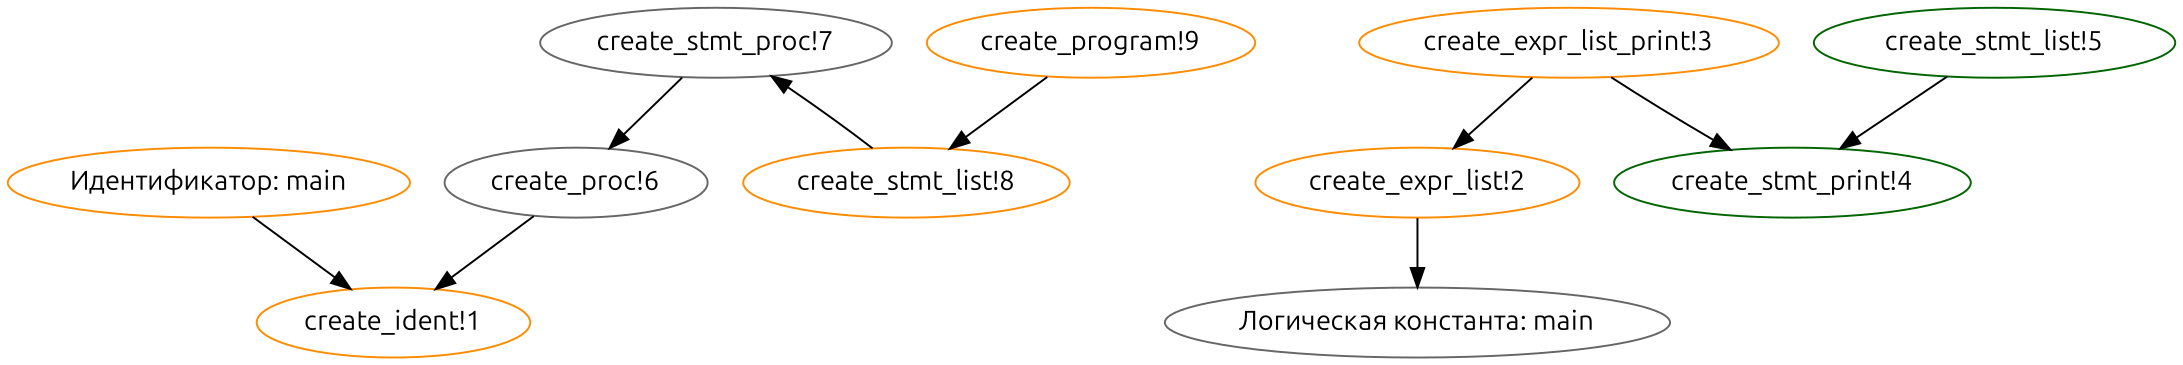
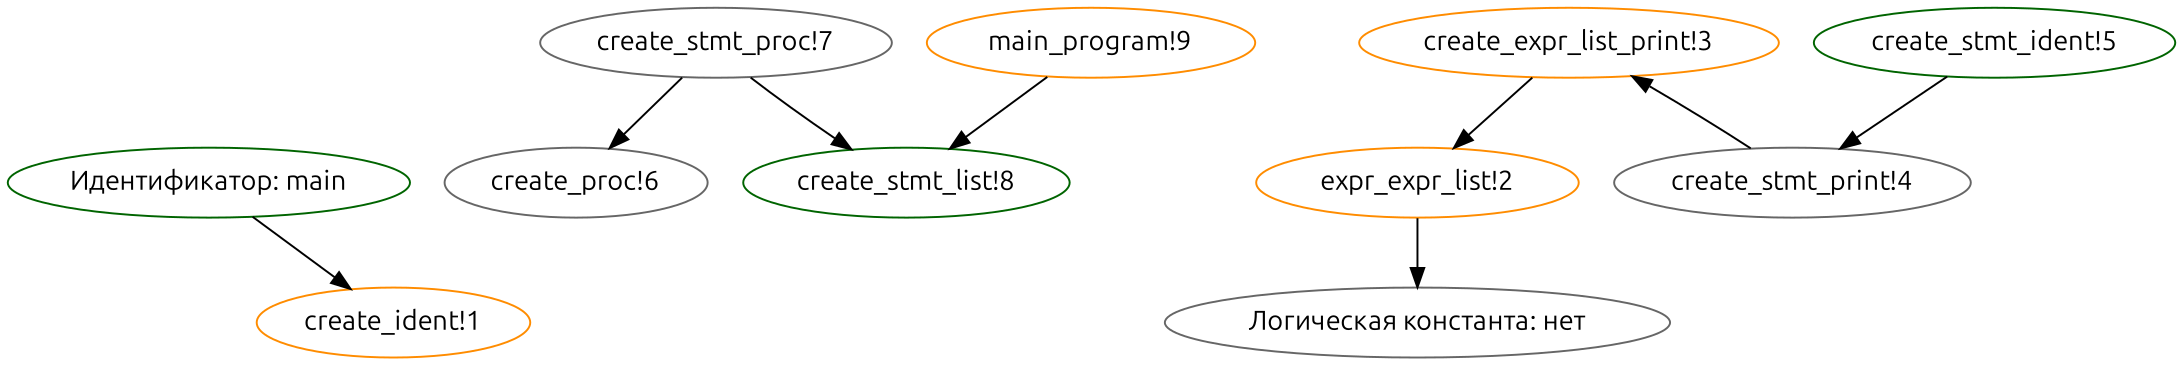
node "create_program!9": label "create_program!9" -> "main_program!9"
node "create_stmt_list!5": label "create_stmt_list!5" -> "create_stmt_ident!5"
edge "create_expr_list_print!3" -> "create_stmt_print!4": reversed
edge "create_stmt_list!8" -> "create_stmt_proc!7": reversed
node "Идентификатор: main": color darkorange -> darkgreen
node "create_stmt_list!8": color darkorange -> darkgreen
node "create_expr_list!2": label "create_expr_list!2" -> "expr_expr_list!2"
node "create_stmt_print!4": color darkgreen -> gray40
edge "create_proc!6" -> "create_ident!1": removed
node "Логическая константа: main": label "Логическая константа: main" -> "Логическая константа: нет"
